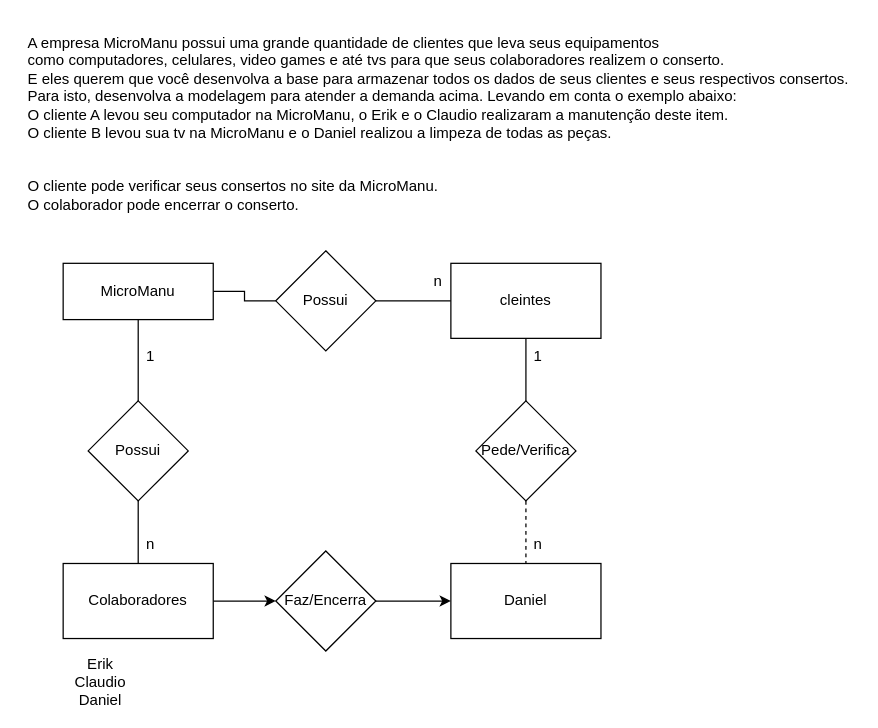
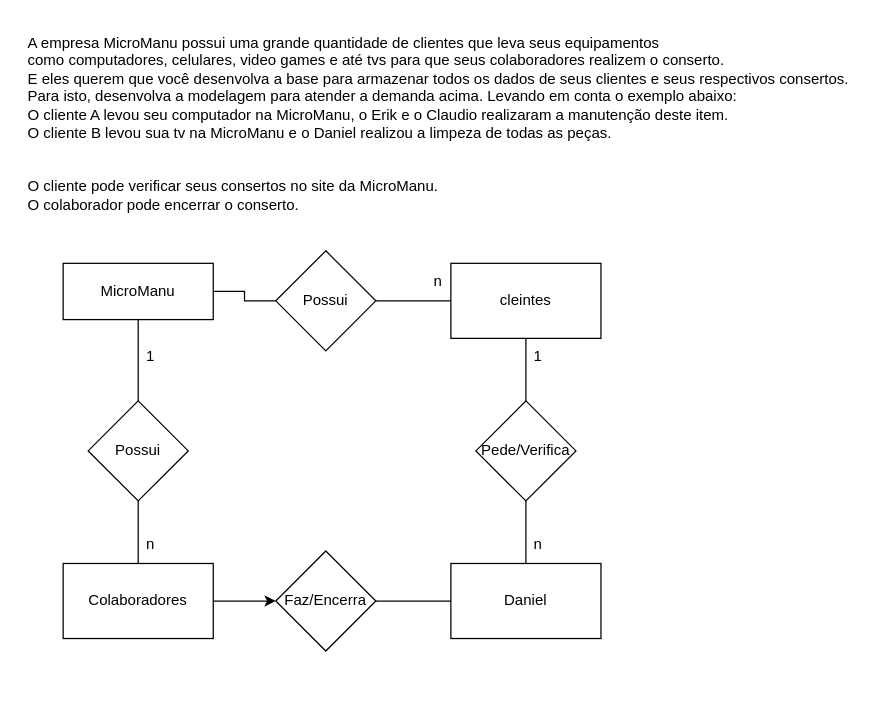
edge "Pede/Verifica" -- "Daniel": style dashed -> solid
edge "Faz/Encerra" -> "Daniel": arrowhead classic -> none
node "Erik Claudio Daniel": removed
